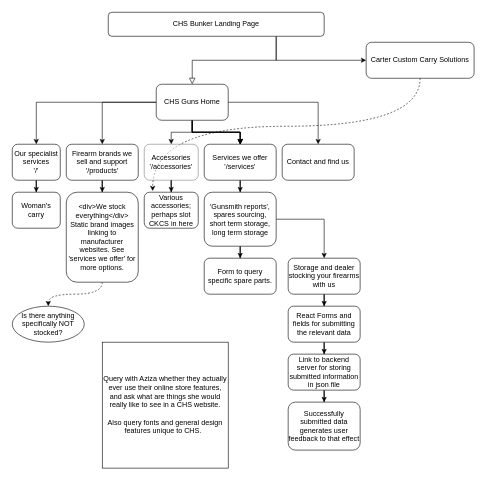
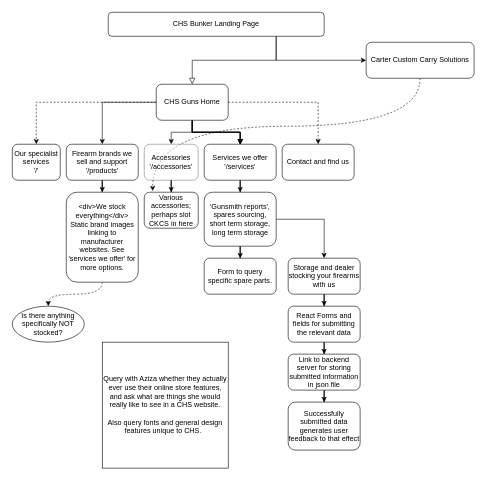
edge "CHS Guns Home" -> "Our specialist services '/'": style solid -> dashed
edge "CHS Guns Home" -> "Contact and find us": style solid -> dashed
edge "Our specialist services '/'" -> "Woman's carry": removed
node "Woman's carry": removed
